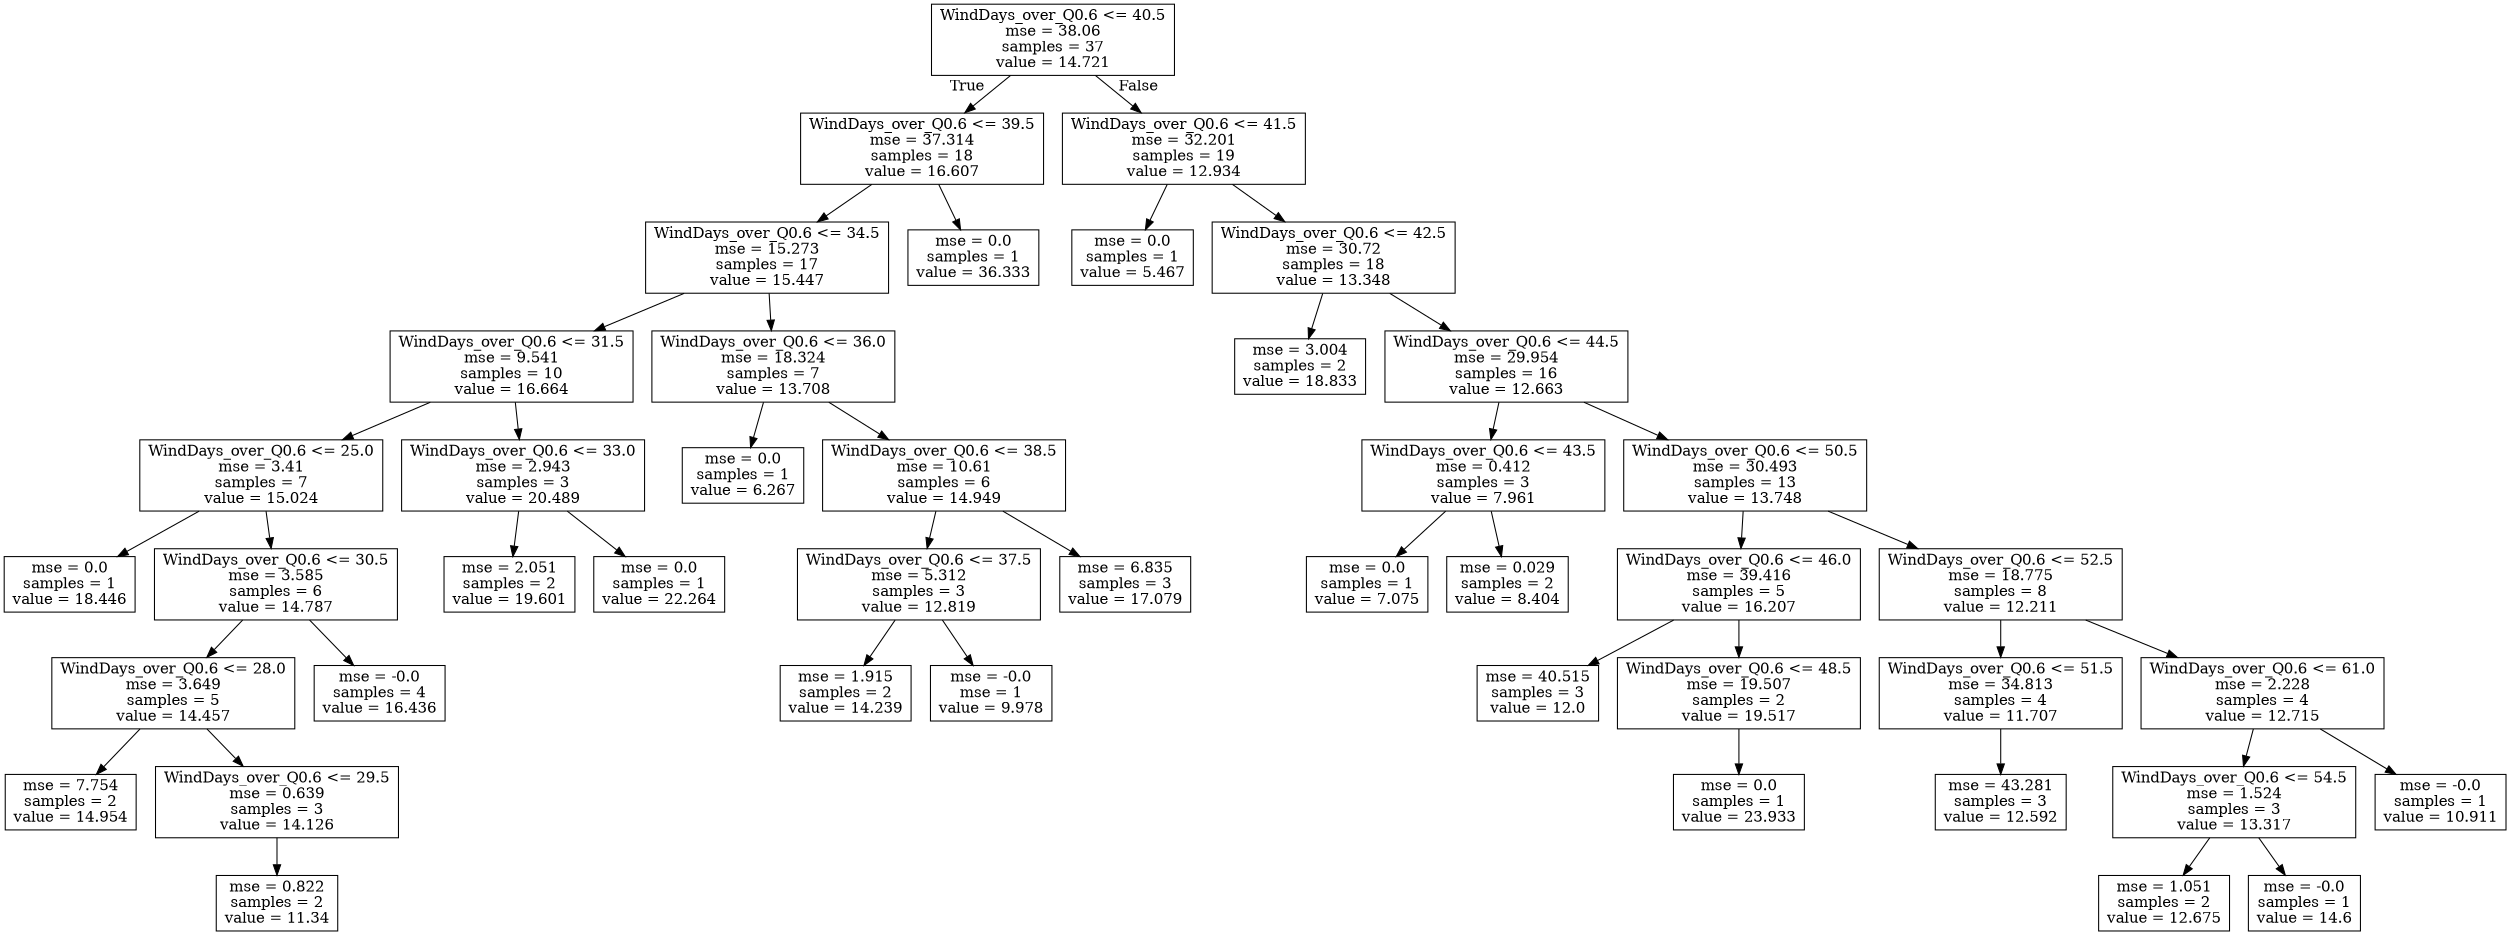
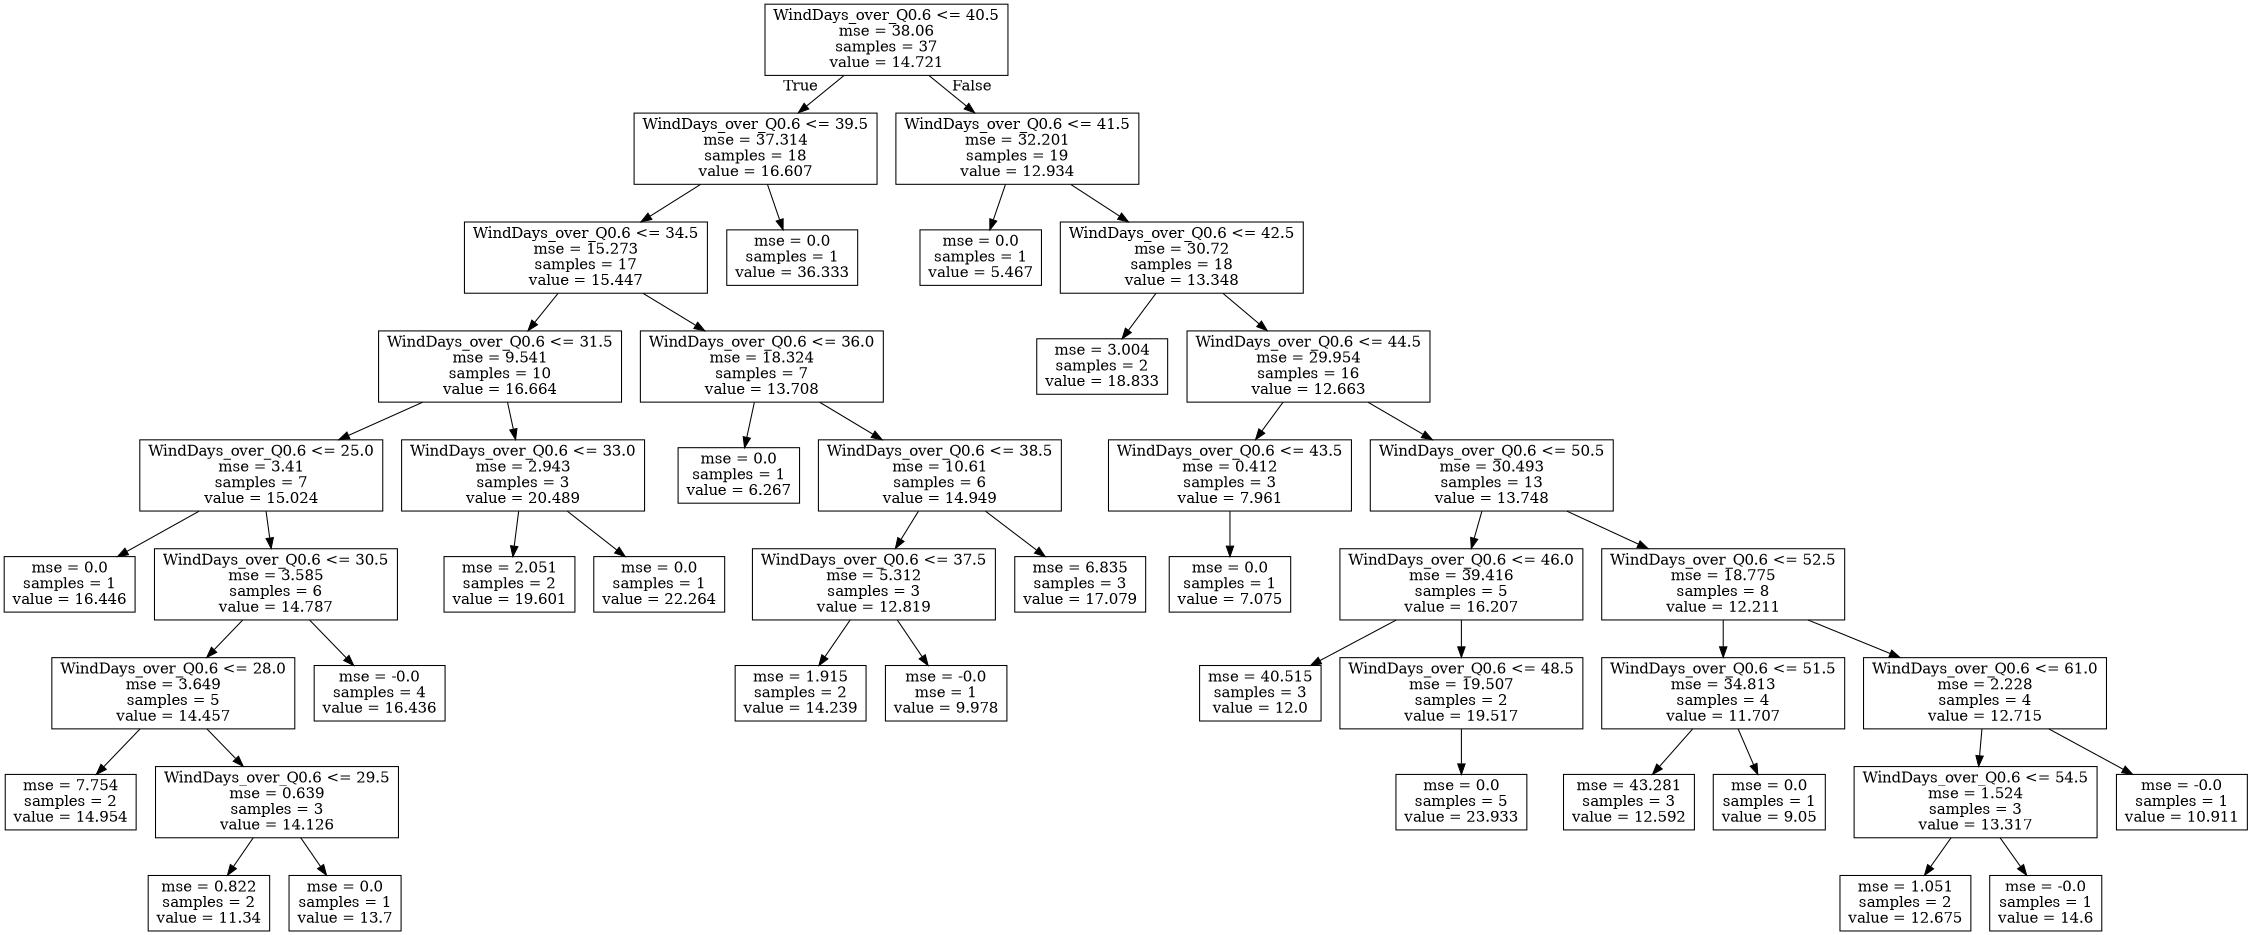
node "mse = 0.0 samples = 1 value = 18.446": label "mse = 0.0 samples = 1 value = 18.446" -> "mse = 0.0 samples = 1 value = 16.446"
node "mse = 0.029 samples = 2 value = 8.404": removed
node "mse = 0.0 samples = 1 value = 23.933": label "mse = 0.0 samples = 1 value = 23.933" -> "mse = 0.0 samples = 5 value = 23.933"
node "mse = 0.0 samples = 1 value = 9.05": added
node "mse = 0.0 samples = 1 value = 13.7": added
